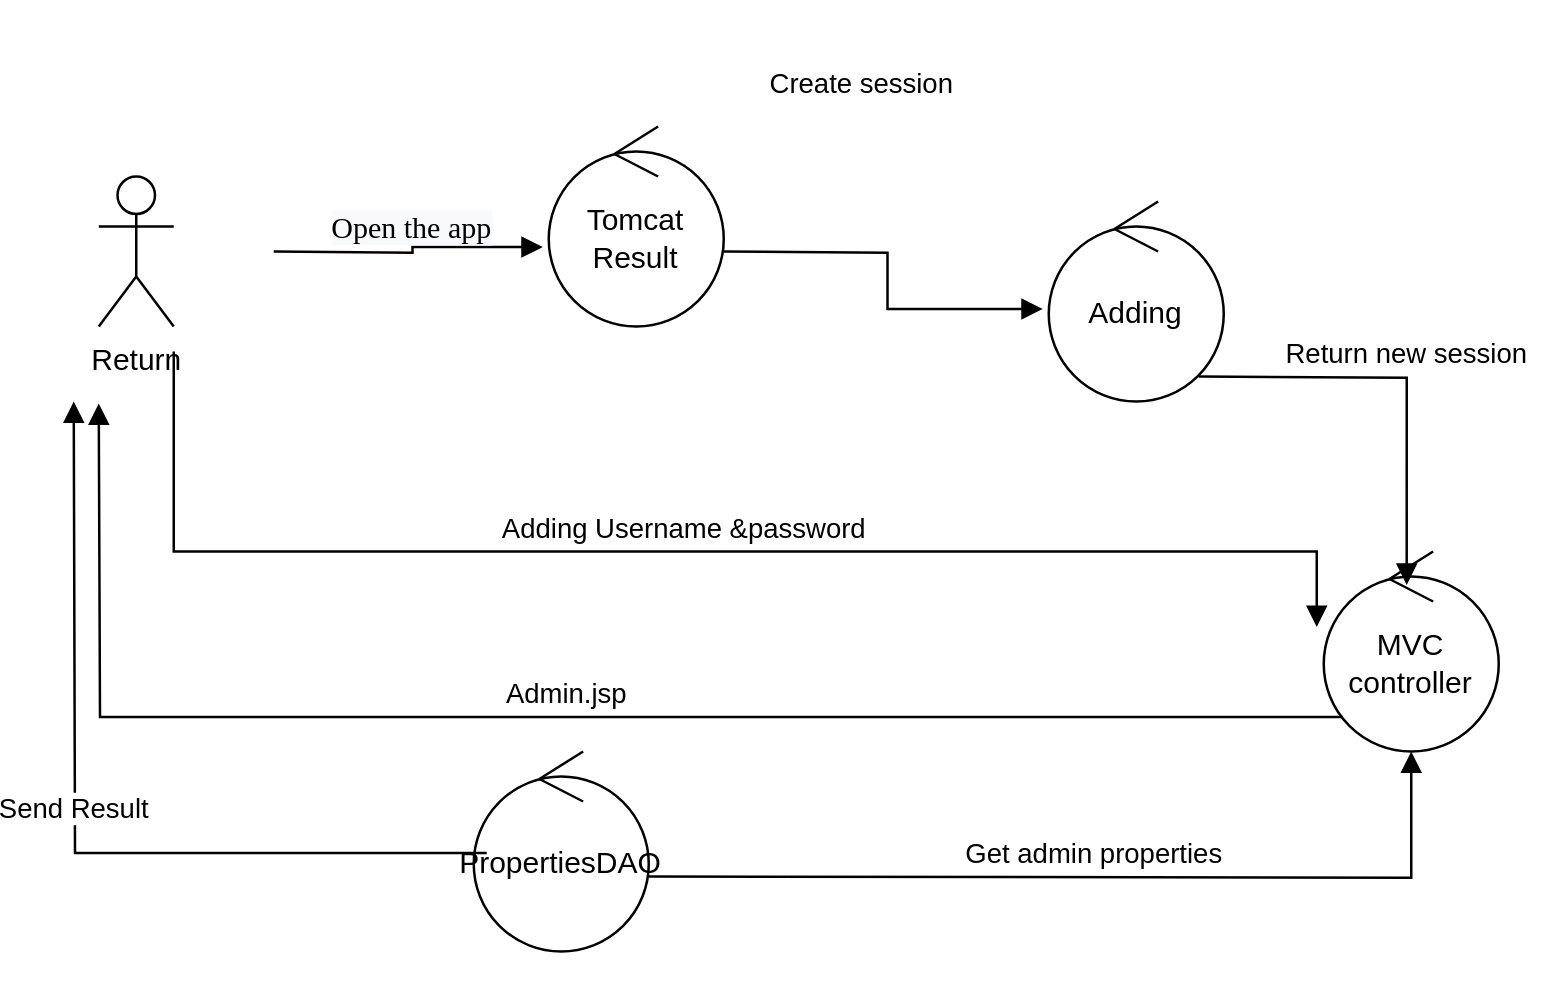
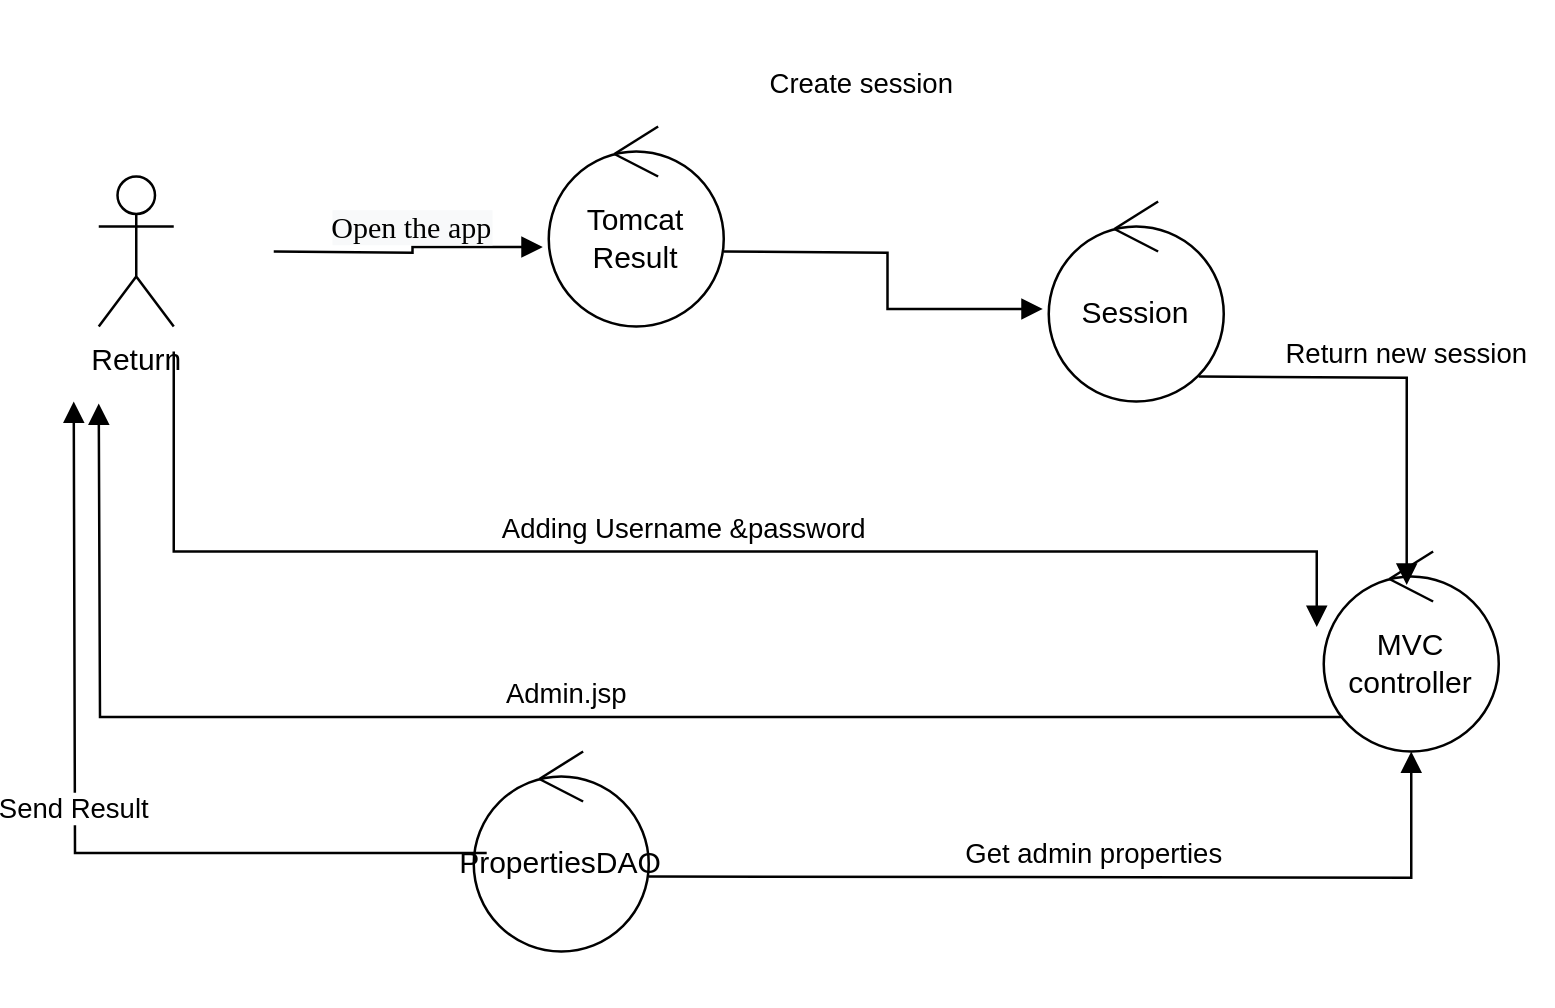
node "Adding": label "Adding" -> "Session"
